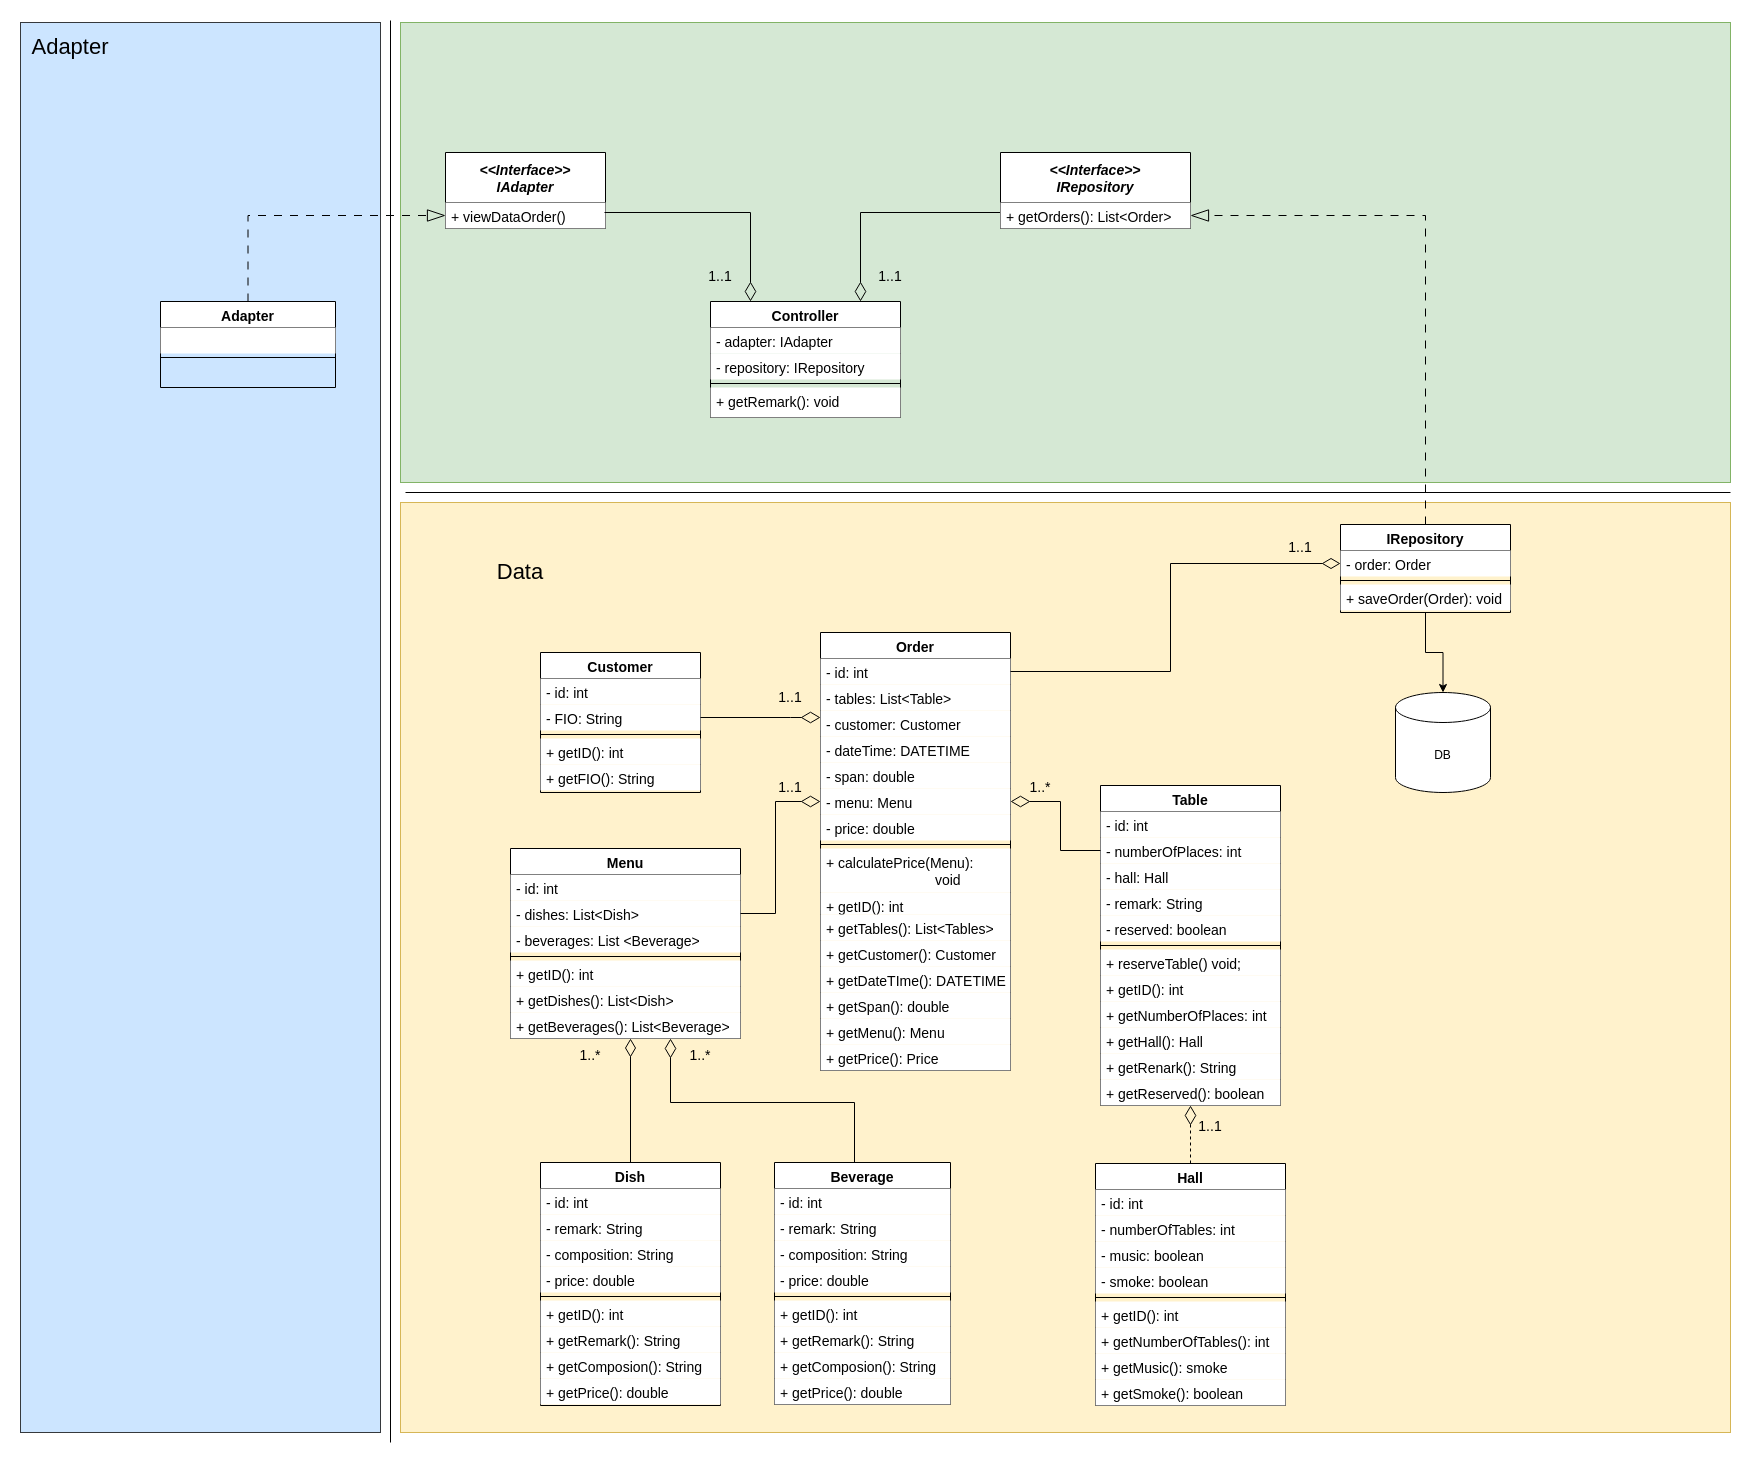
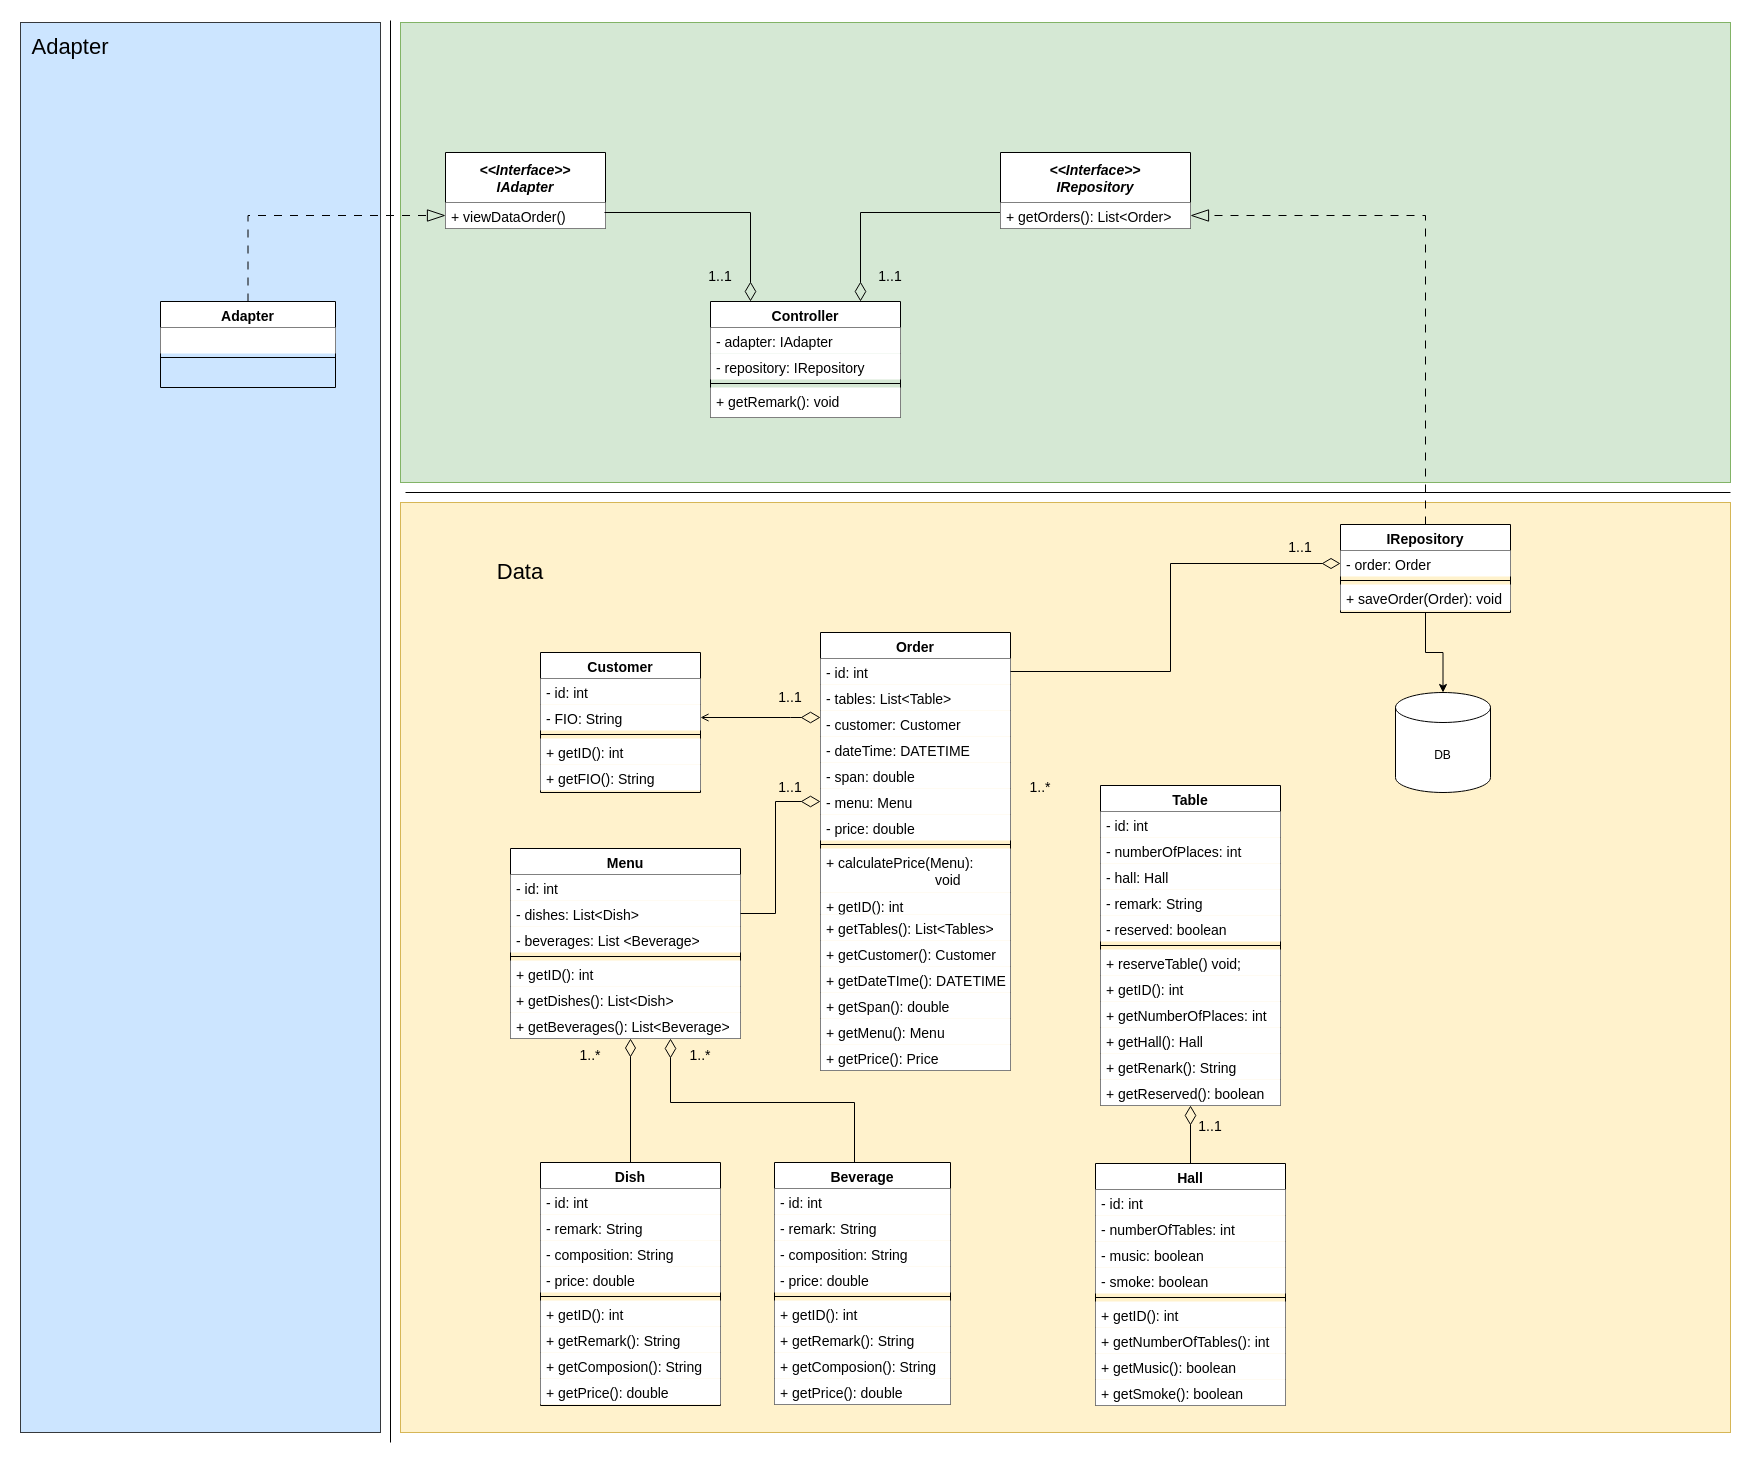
edge "- FIO: String" -> "- customer: Customer": arrowhead none -> open
edge "- numberOfPlaces: int" -> "- menu: Menu": removed
edge "Hall" -> "Table": style dashed -> solid
node "+ getMusic(): smoke": label "+ getMusic(): smoke" -> "+ getMusic(): boolean"
